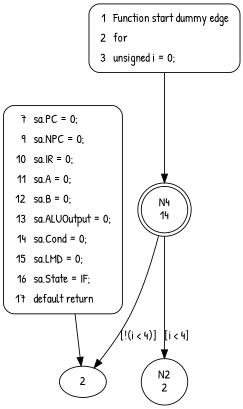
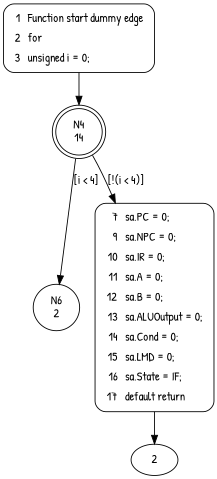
edge "N4 14" -> "2": now "N4 14" -> "7"
node "N2 2": label "N2 2" -> "N6 2"
